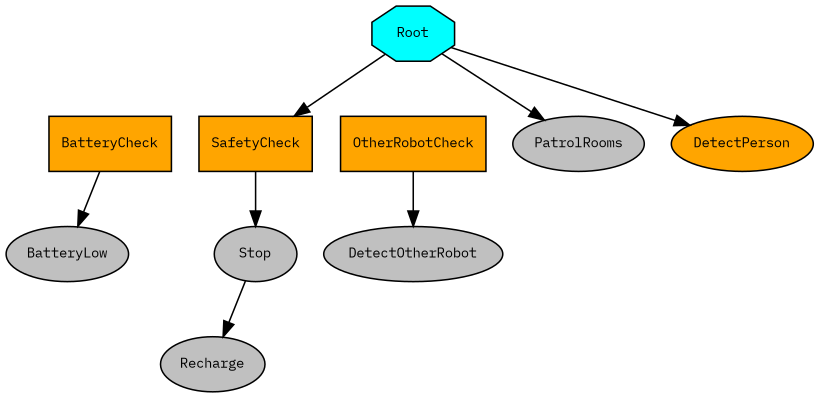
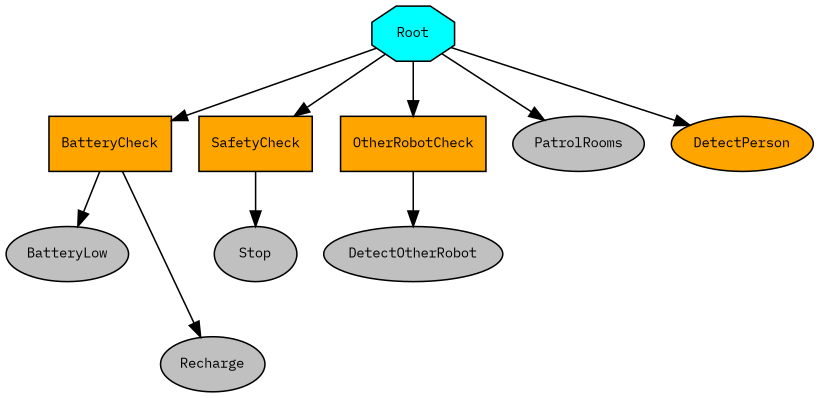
edge "Root" -> "OtherRobotCheck": added
edge "Root" -> "BatteryCheck": added
edge "Stop" -> "Recharge": now "BatteryCheck" -> "Recharge"
